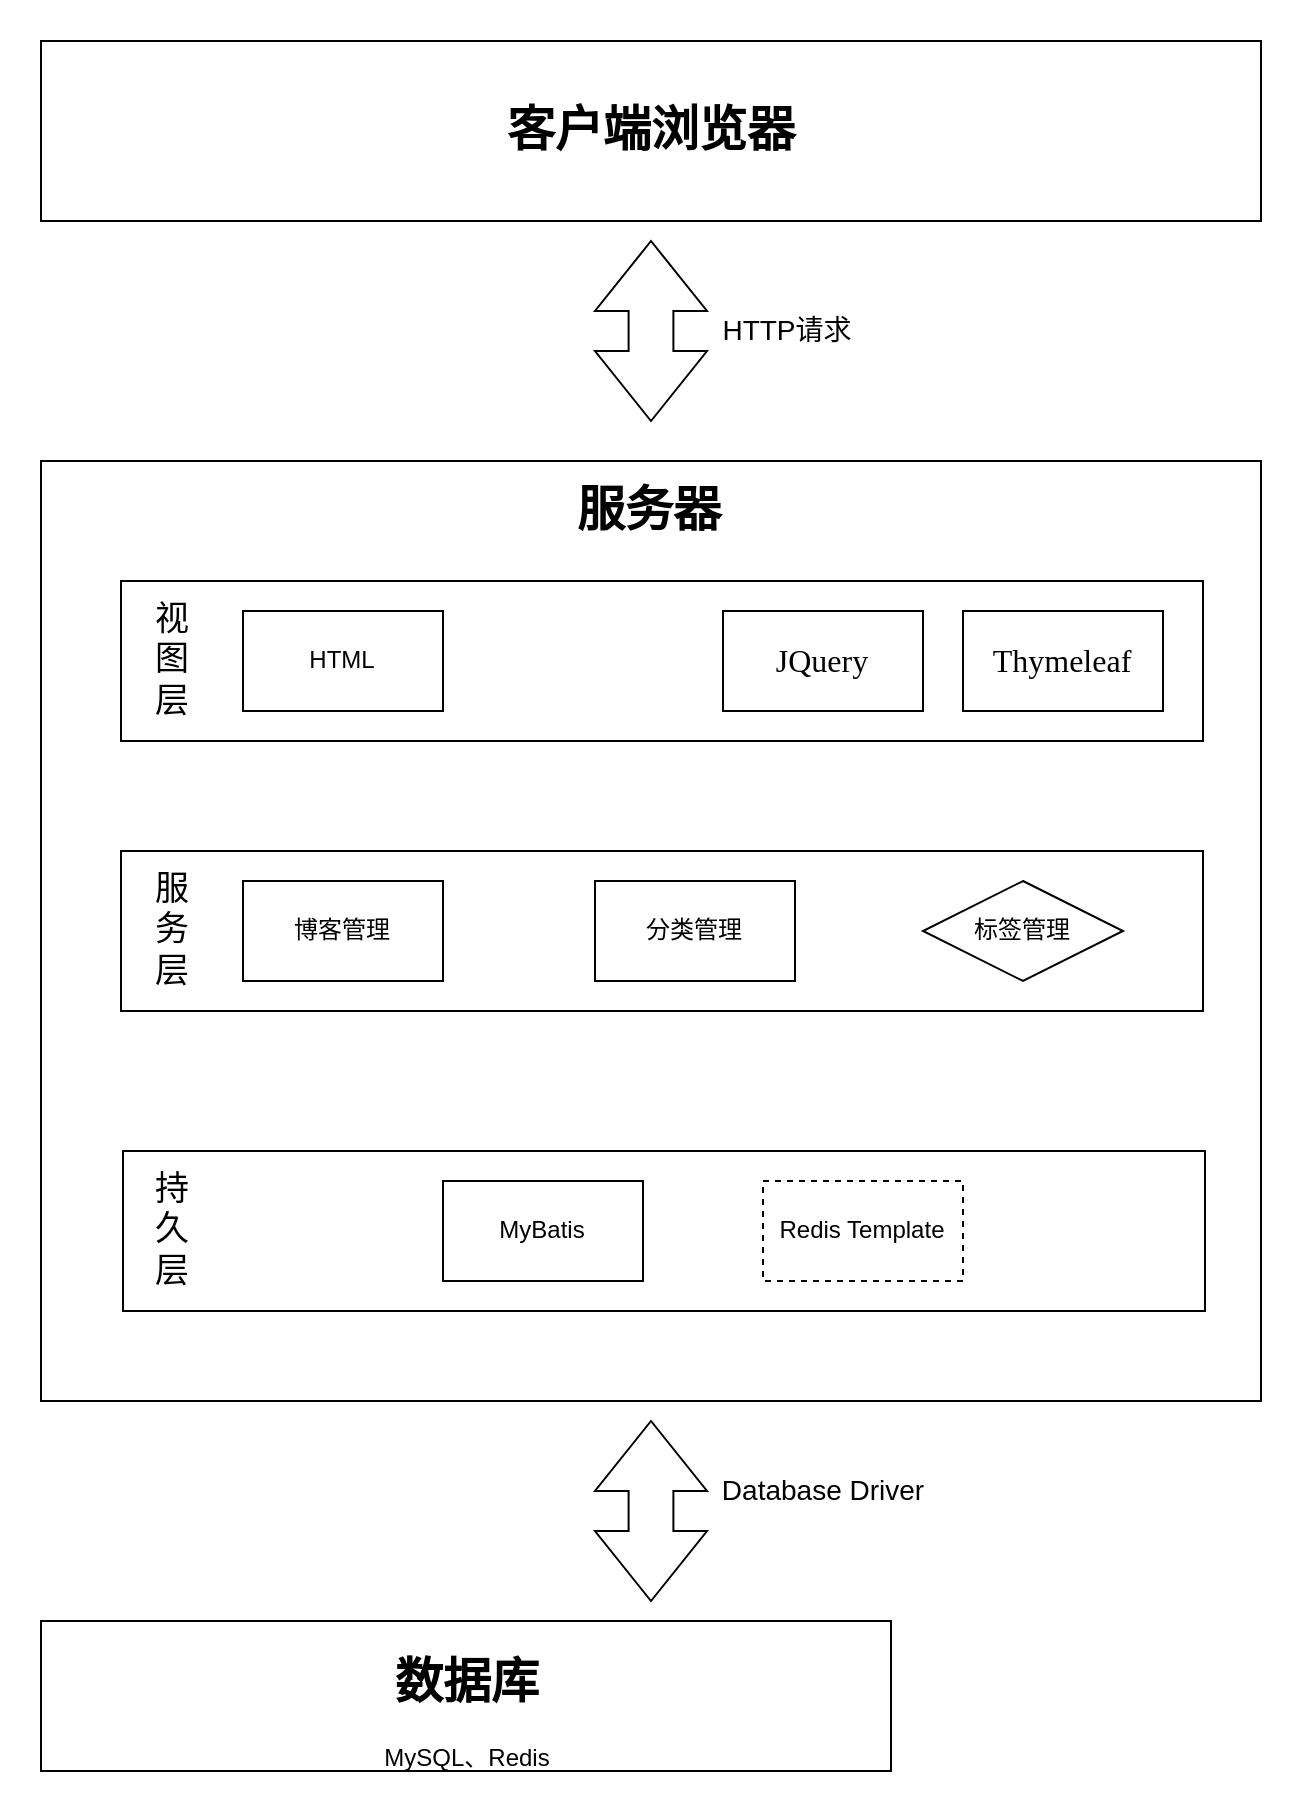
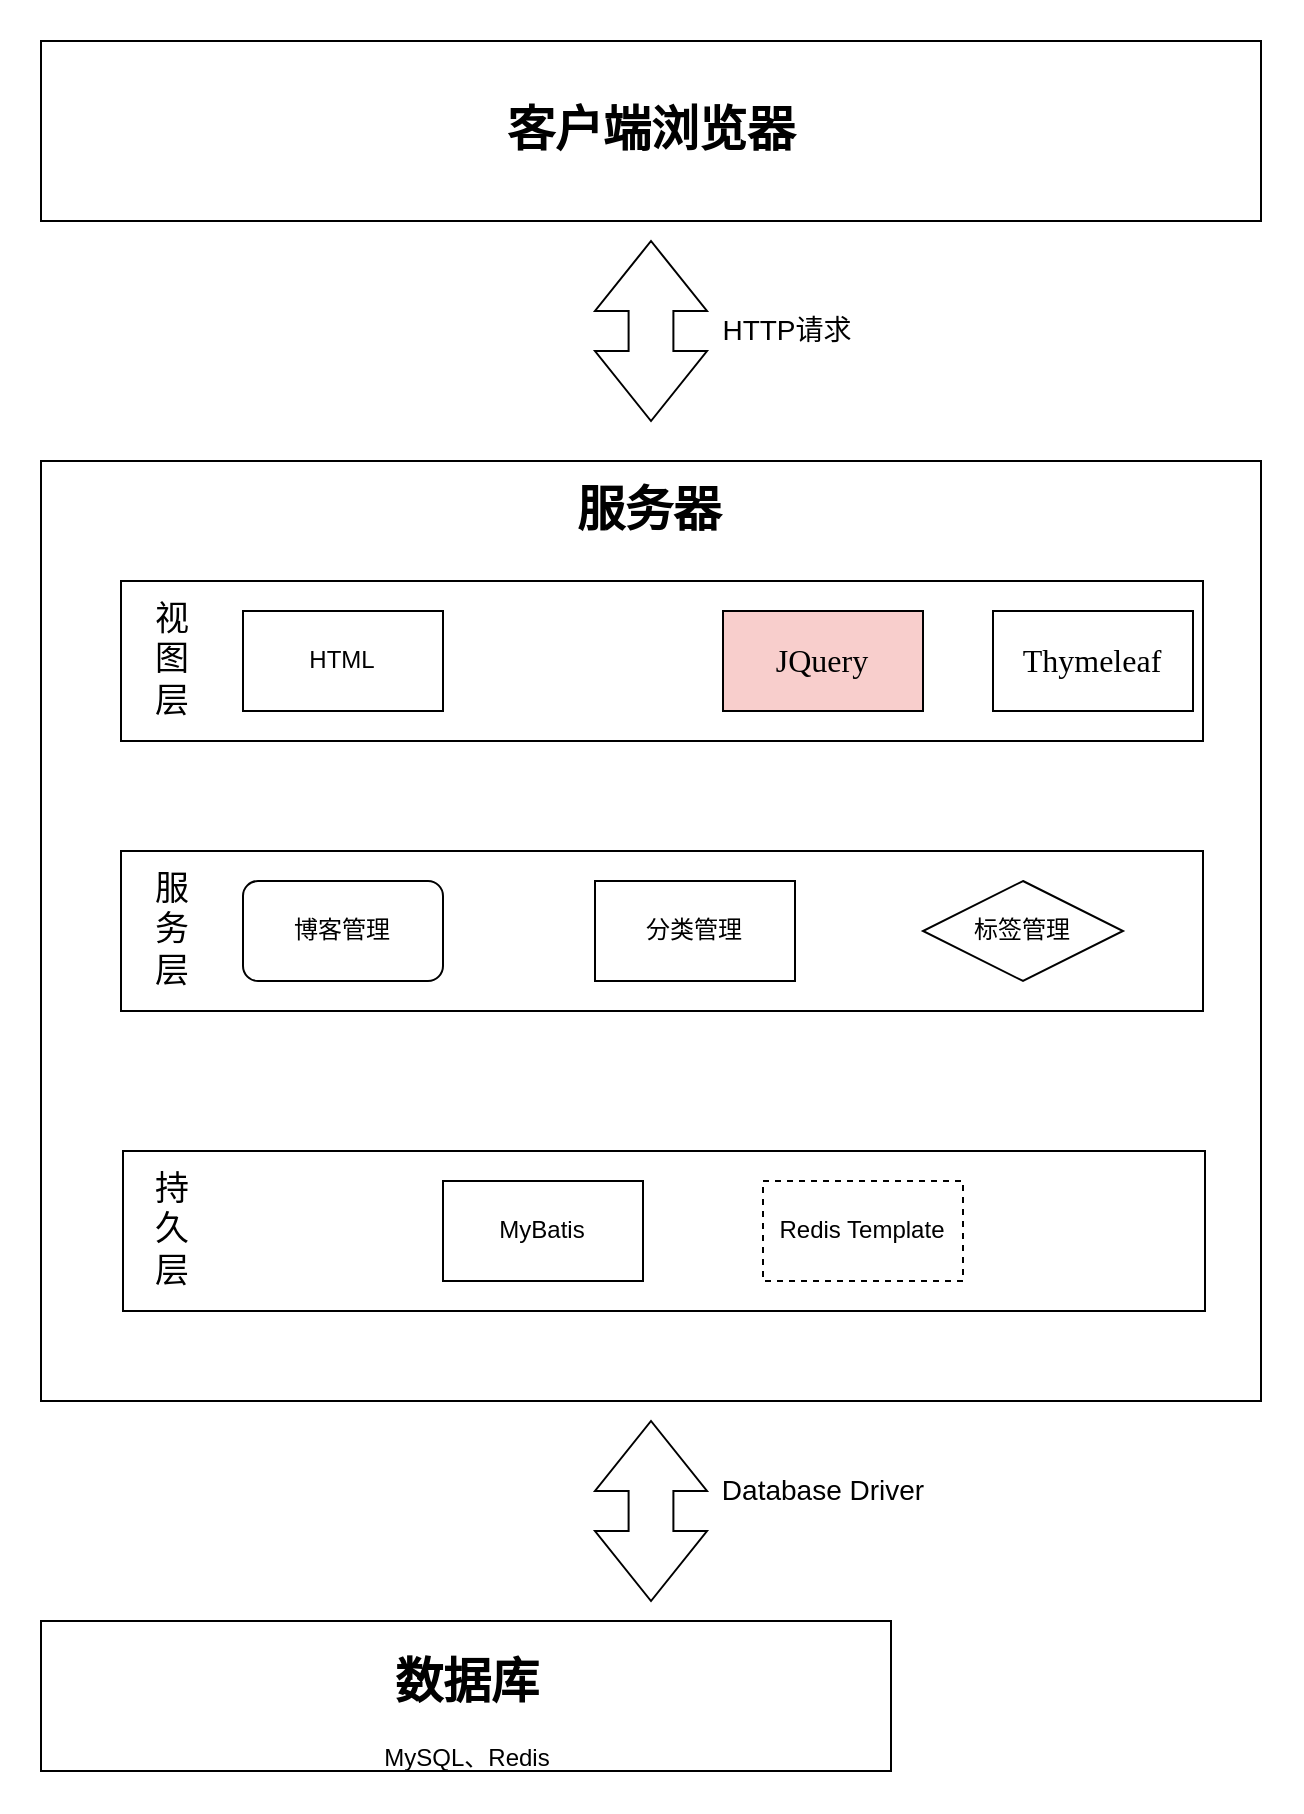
node "JQuery": fillcolor #ffffff -> #f8cecc
node "Thymeleaf": moved (1063, 661) -> (1093, 661)
node "博客管理": shape rectangle -> rounded rectangle
